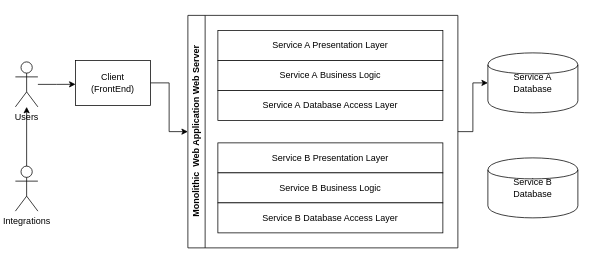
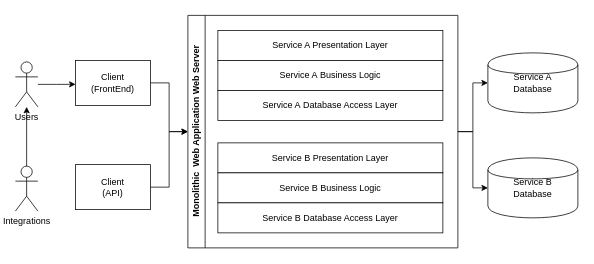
edge "Client (API)" -> "Monolithic Web Application Web Server": added
node "Client (API)": added
edge "Monolithic Web Application Web Server" -> "Service B Database": added
